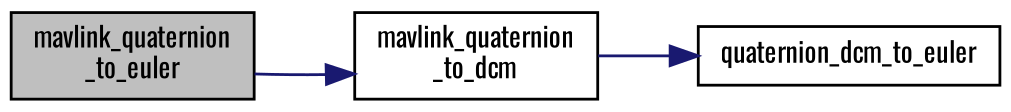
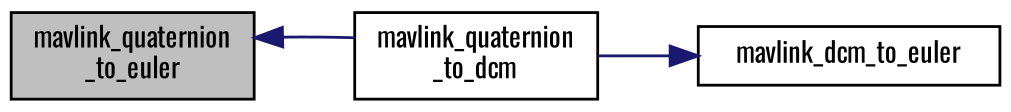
node "quaternion_dcm_to_euler": label "quaternion_dcm_to_euler" -> "mavlink_dcm_to_euler"
edge "mavlink_quaternion _to_euler" -> "mavlink_quaternion _to_dcm": reversed
